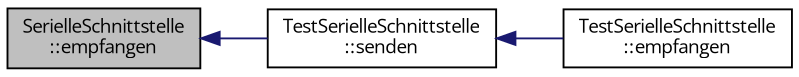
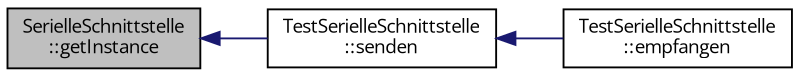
node "SerielleSchnittstelle ::empfangen": label "SerielleSchnittstelle ::empfangen" -> "SerielleSchnittstelle ::getInstance"
